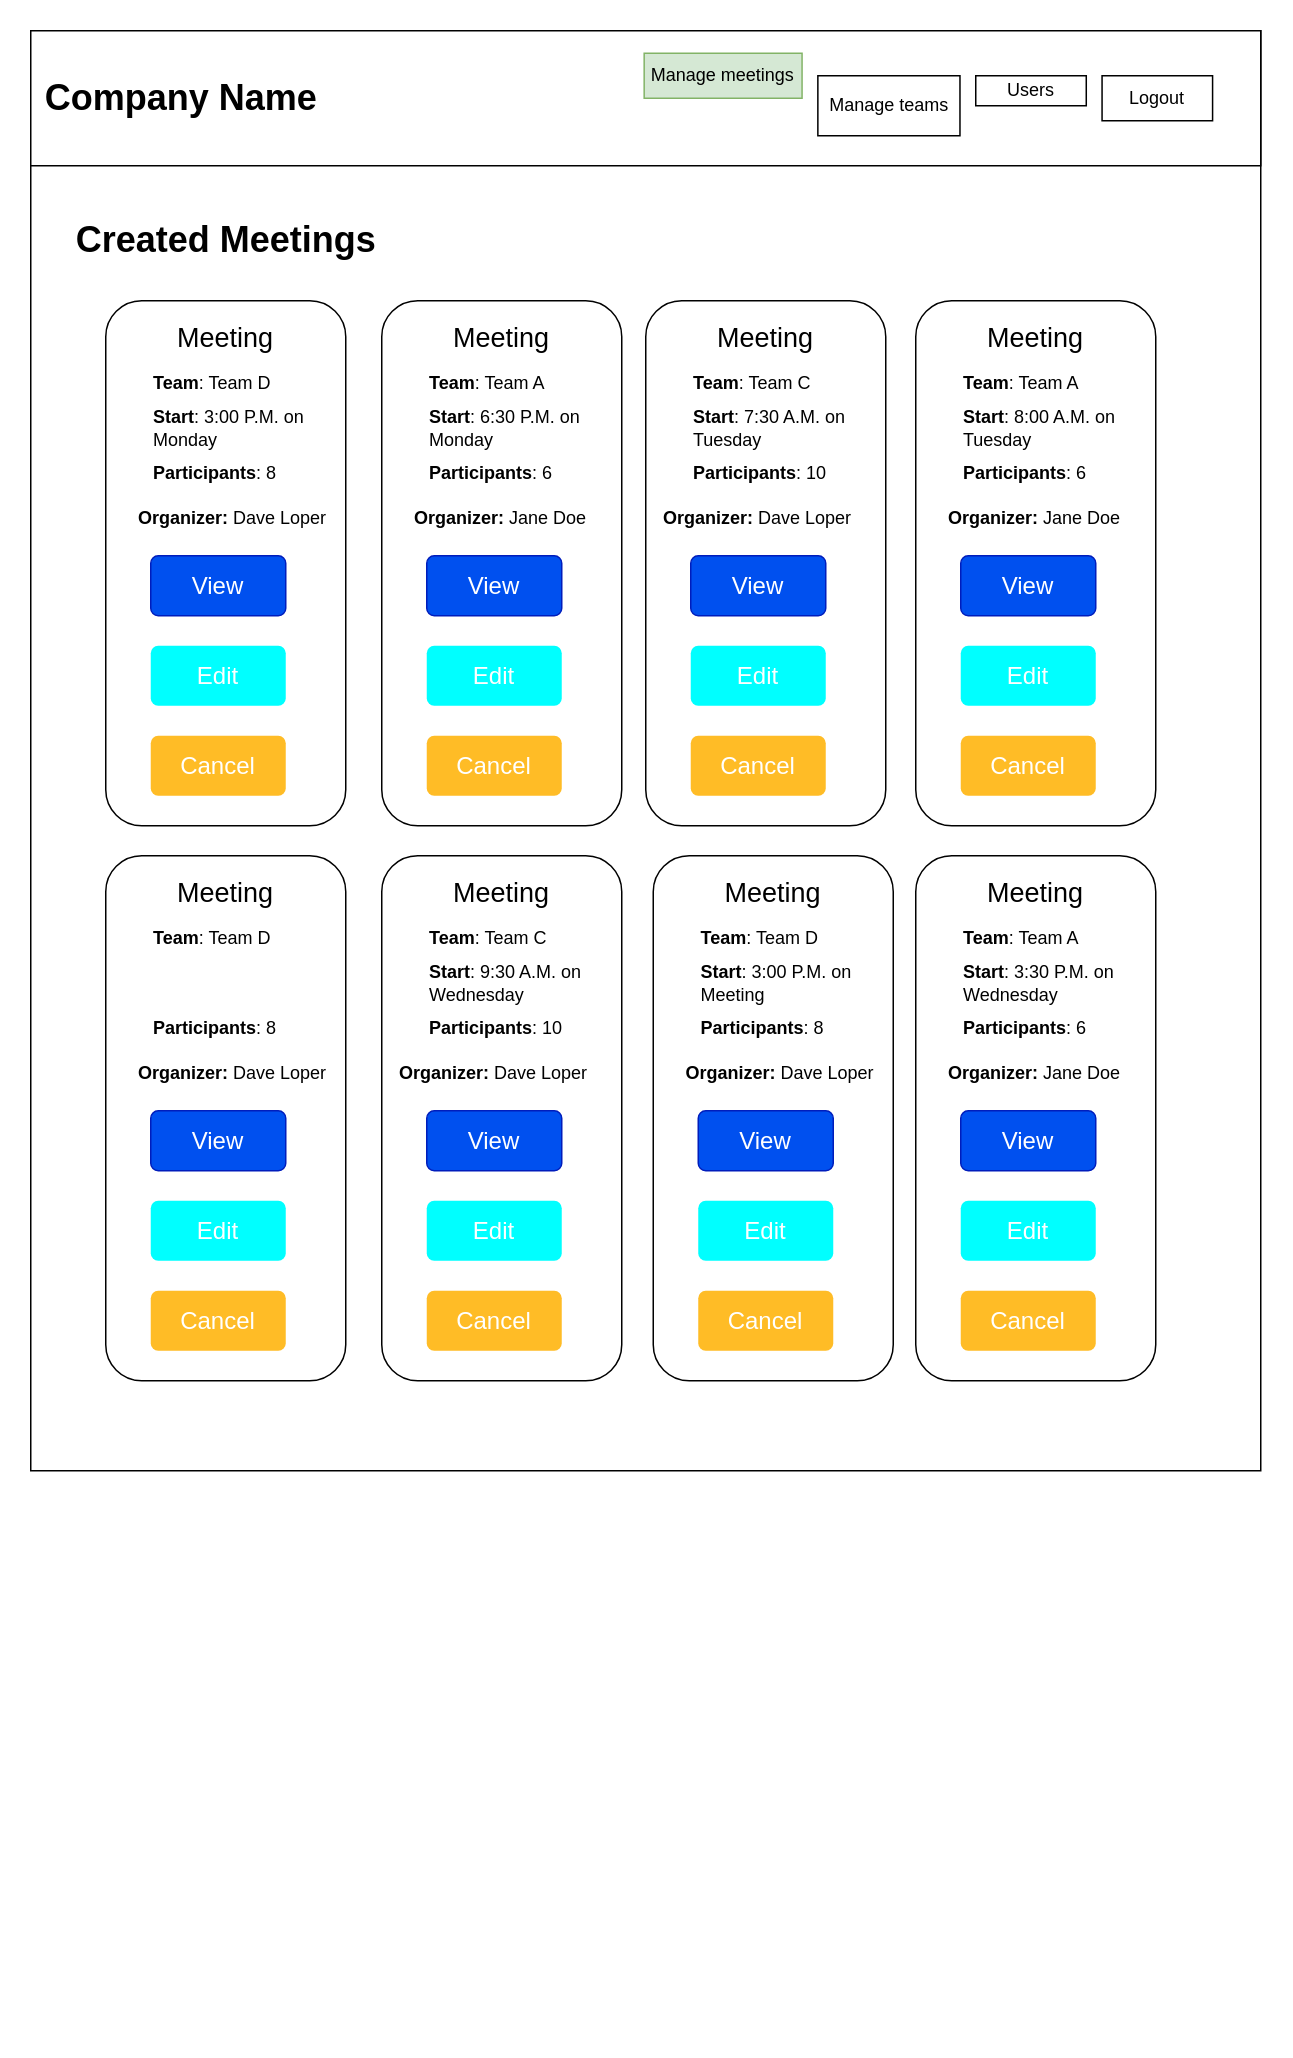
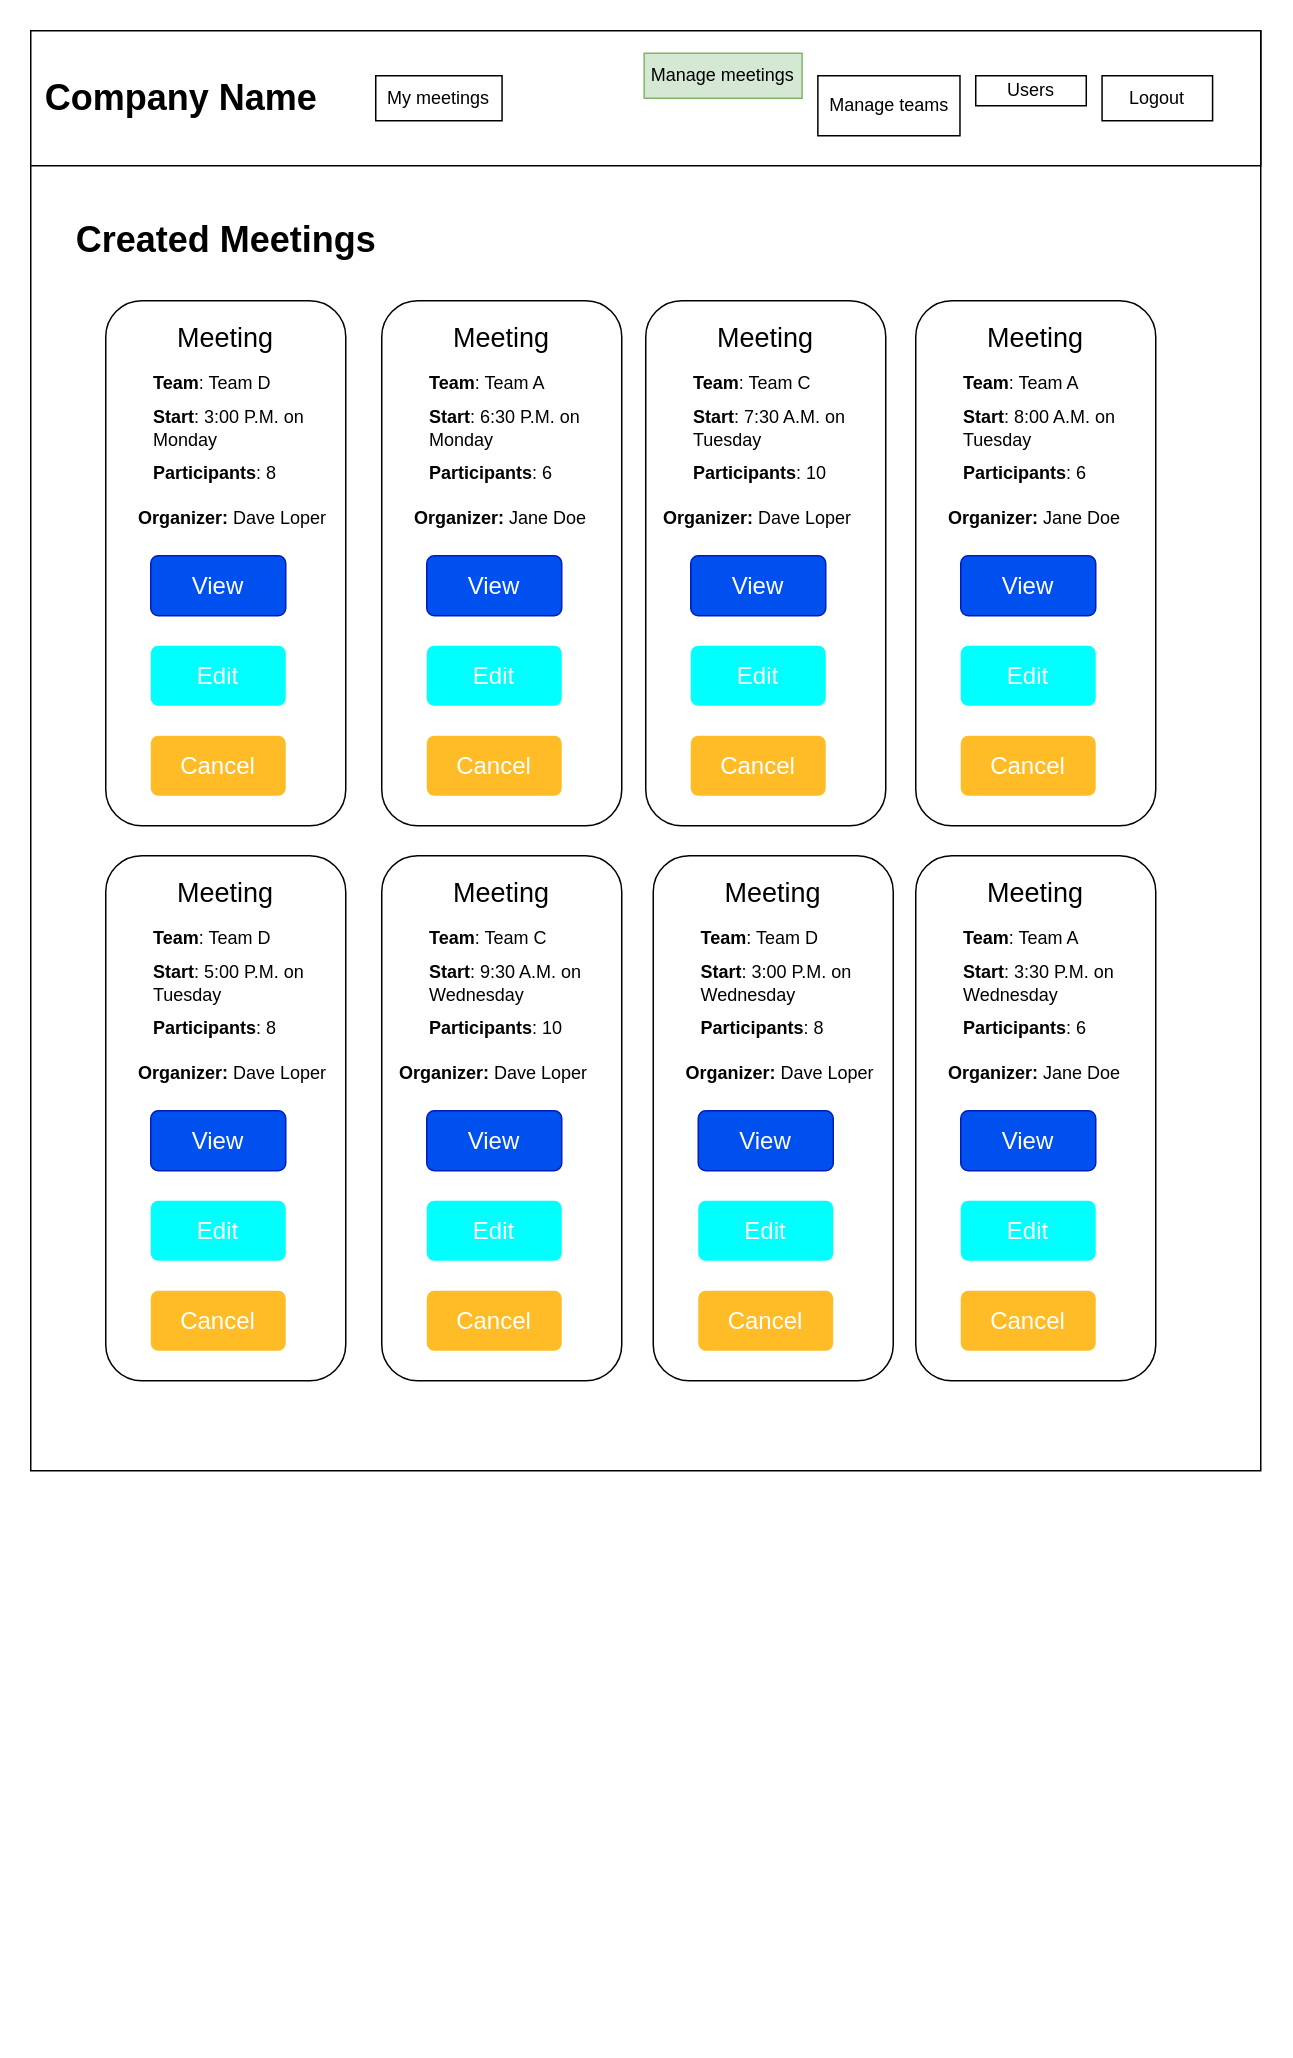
node "My meetings": added
node "Start: 5:00 P.M. on Tuesday": added
node "Start: 3:00 P.M. on Meeting": label "Start: 3:00 P.M. on Meeting" -> "Start: 3:00 P.M. on Wednesday"
